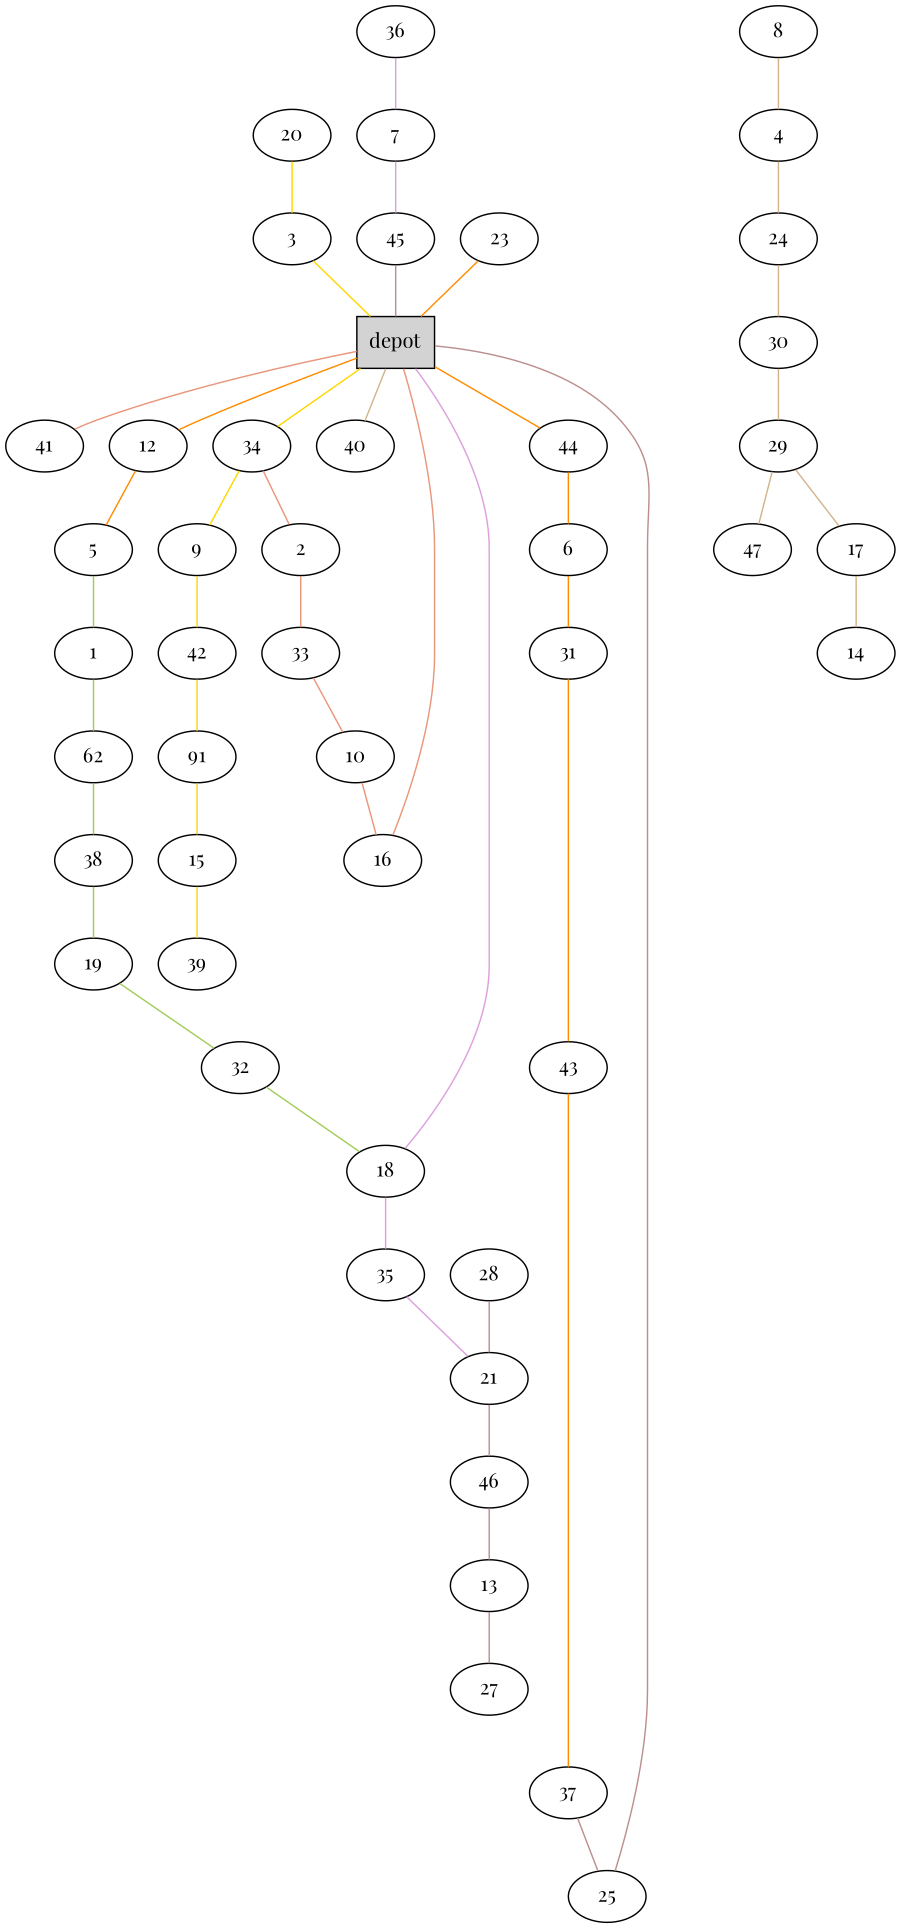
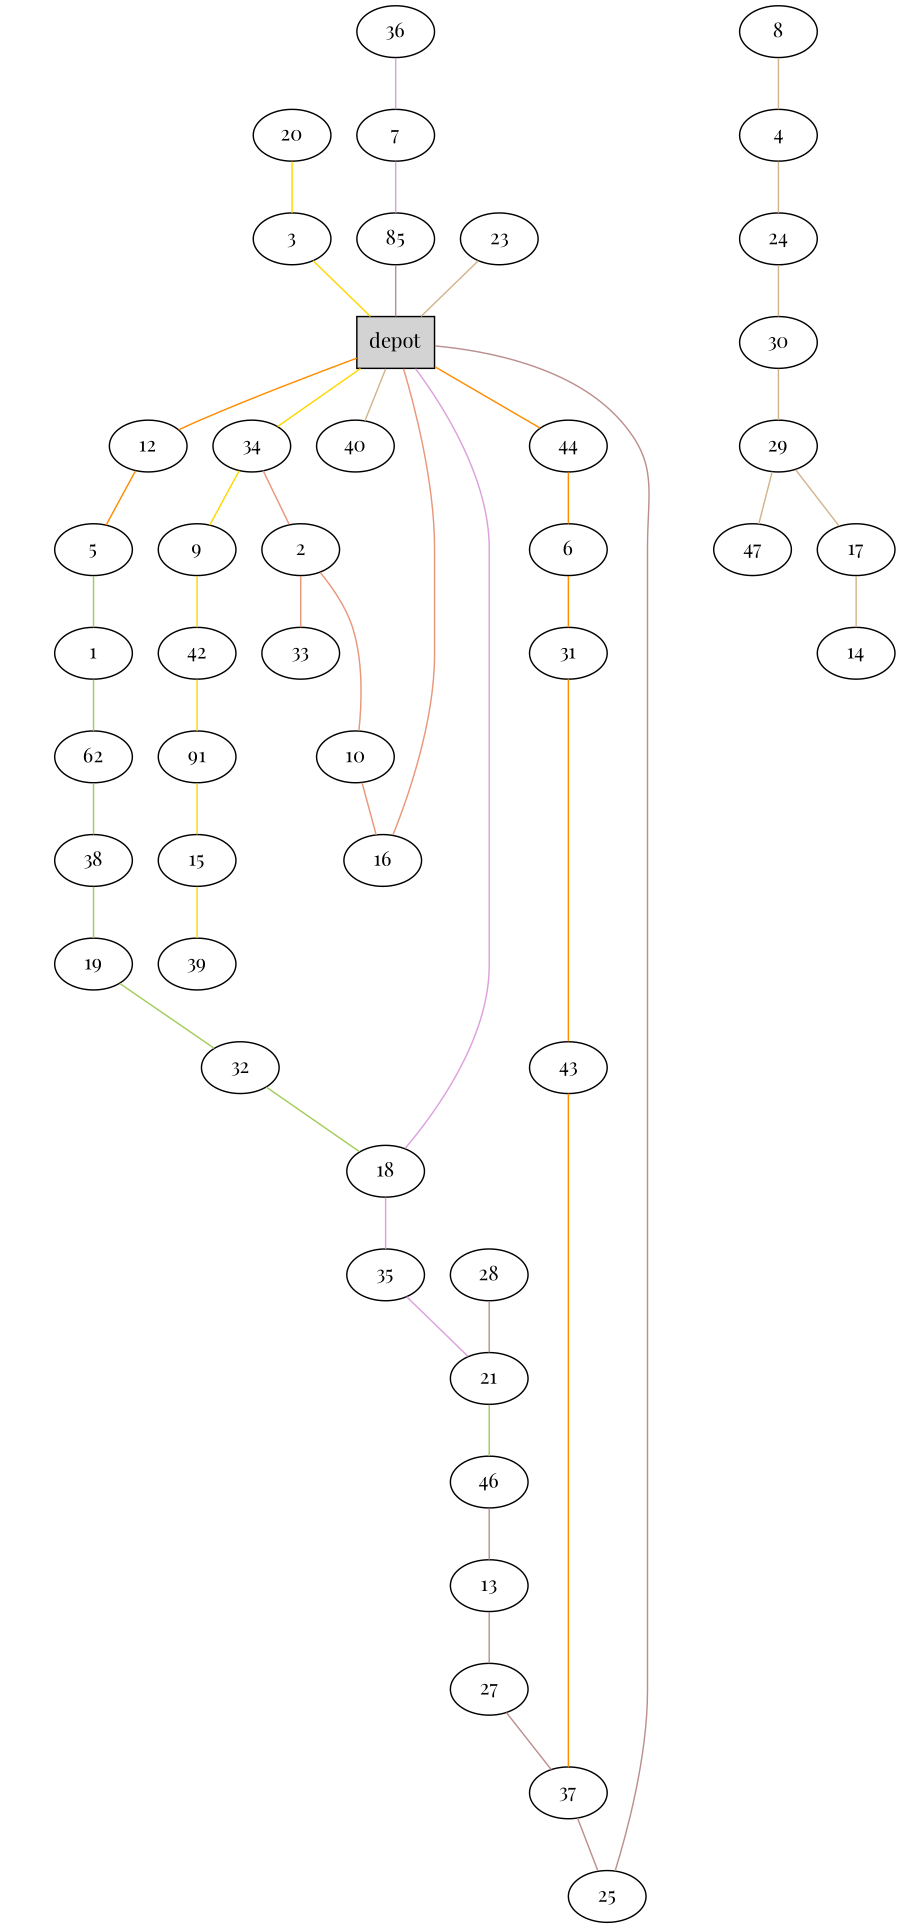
node "45": label "45" -> "85"
edge "23" -- "depot": color darkorange -> tan
node "41": removed
edge "33" -- "10": now "2" -- "10"
edge "21" -- "46": color rosybrown -> darkolivegreen3
edge "27" -- "37": added
